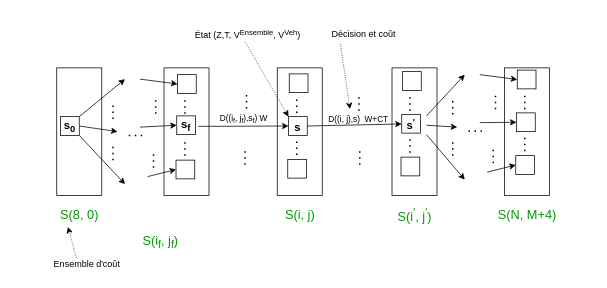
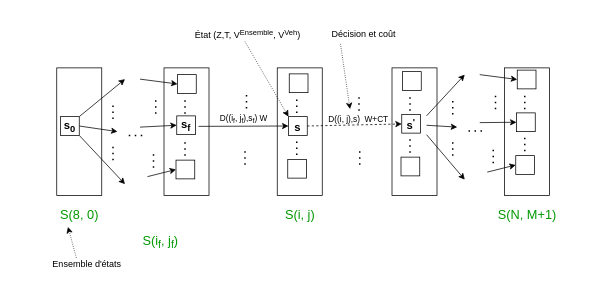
edge "s" -> "s'": style solid -> dashed
node "S(i', j')": removed
node "S(N, M+4)": label "S(N, M+4)" -> "S(N, M+1)"
node "Ensemble d'coût": label "Ensemble d'coût" -> "Ensemble d'états"
